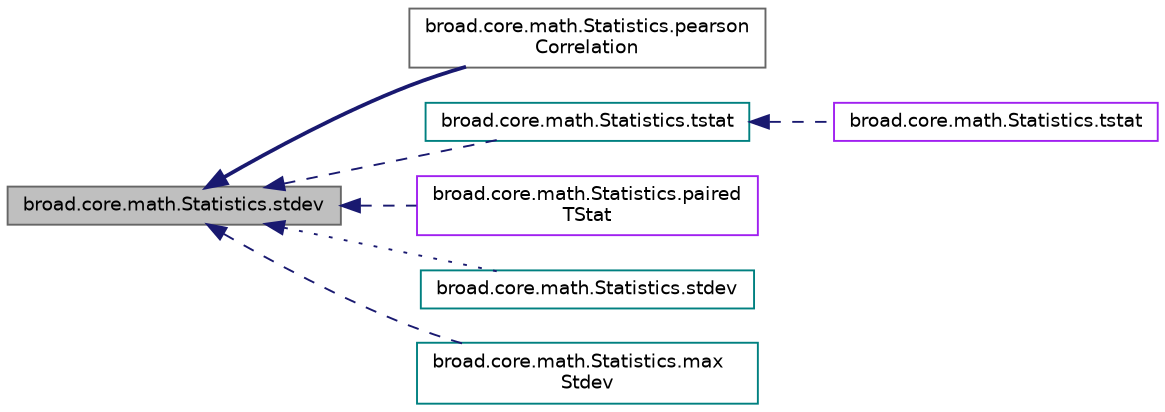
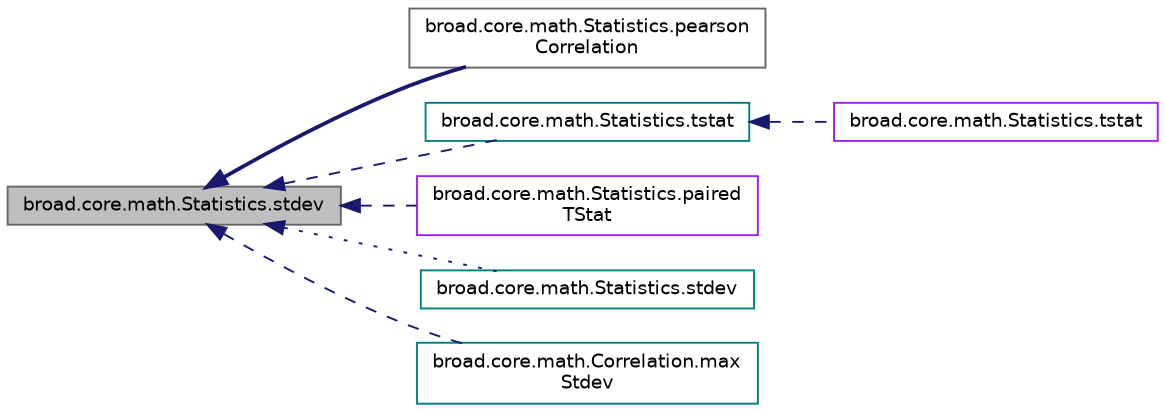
node "broad.core.math.Statistics.max Stdev": label "broad.core.math.Statistics.max Stdev" -> "broad.core.math.Correlation.max Stdev"
